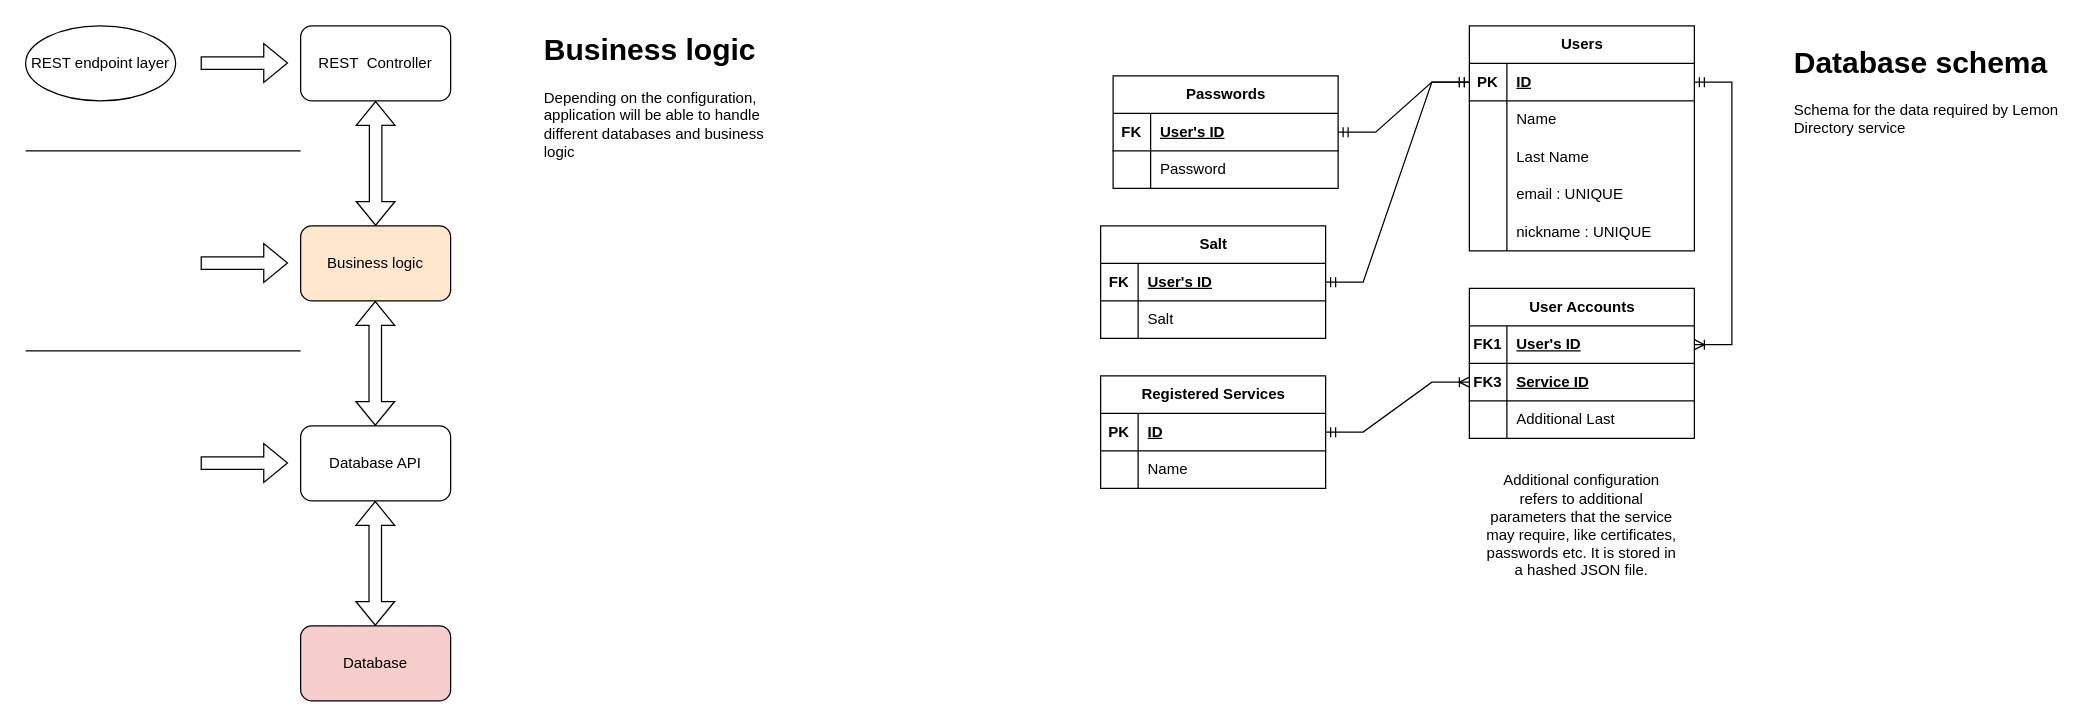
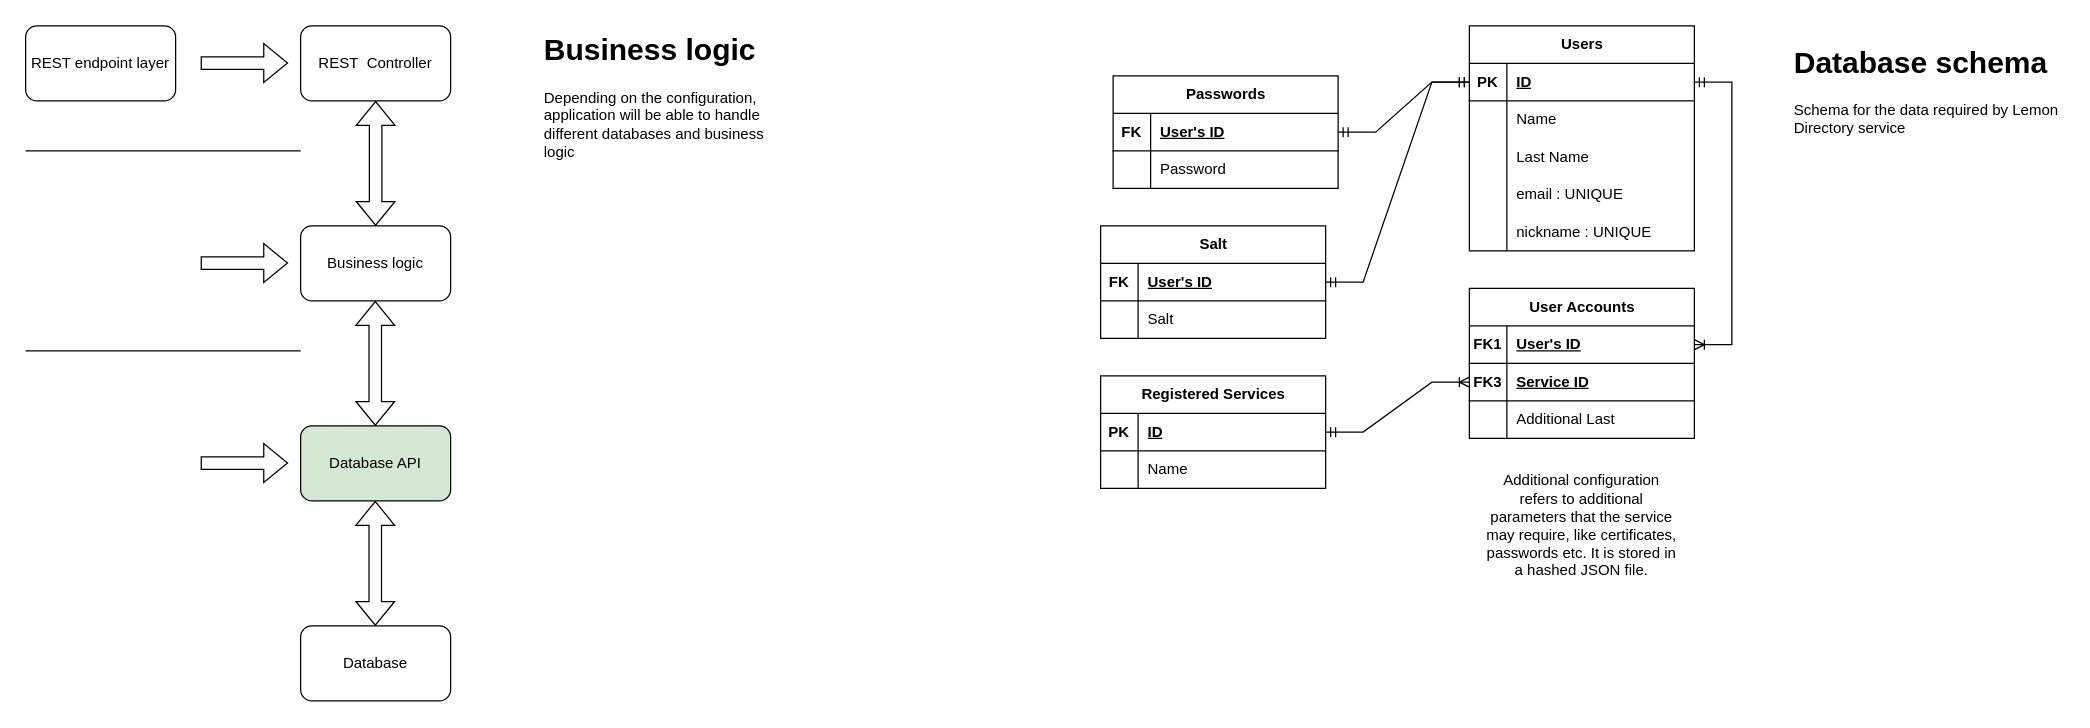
node "REST endpoint layer": shape ellipse -> rounded rectangle
node "Business logic": fillcolor #ffe6cc -> #ffffff
node "Database API": fillcolor #ffffff -> #d5e8d4
node "Database": fillcolor #f8cecc -> #ffffff
